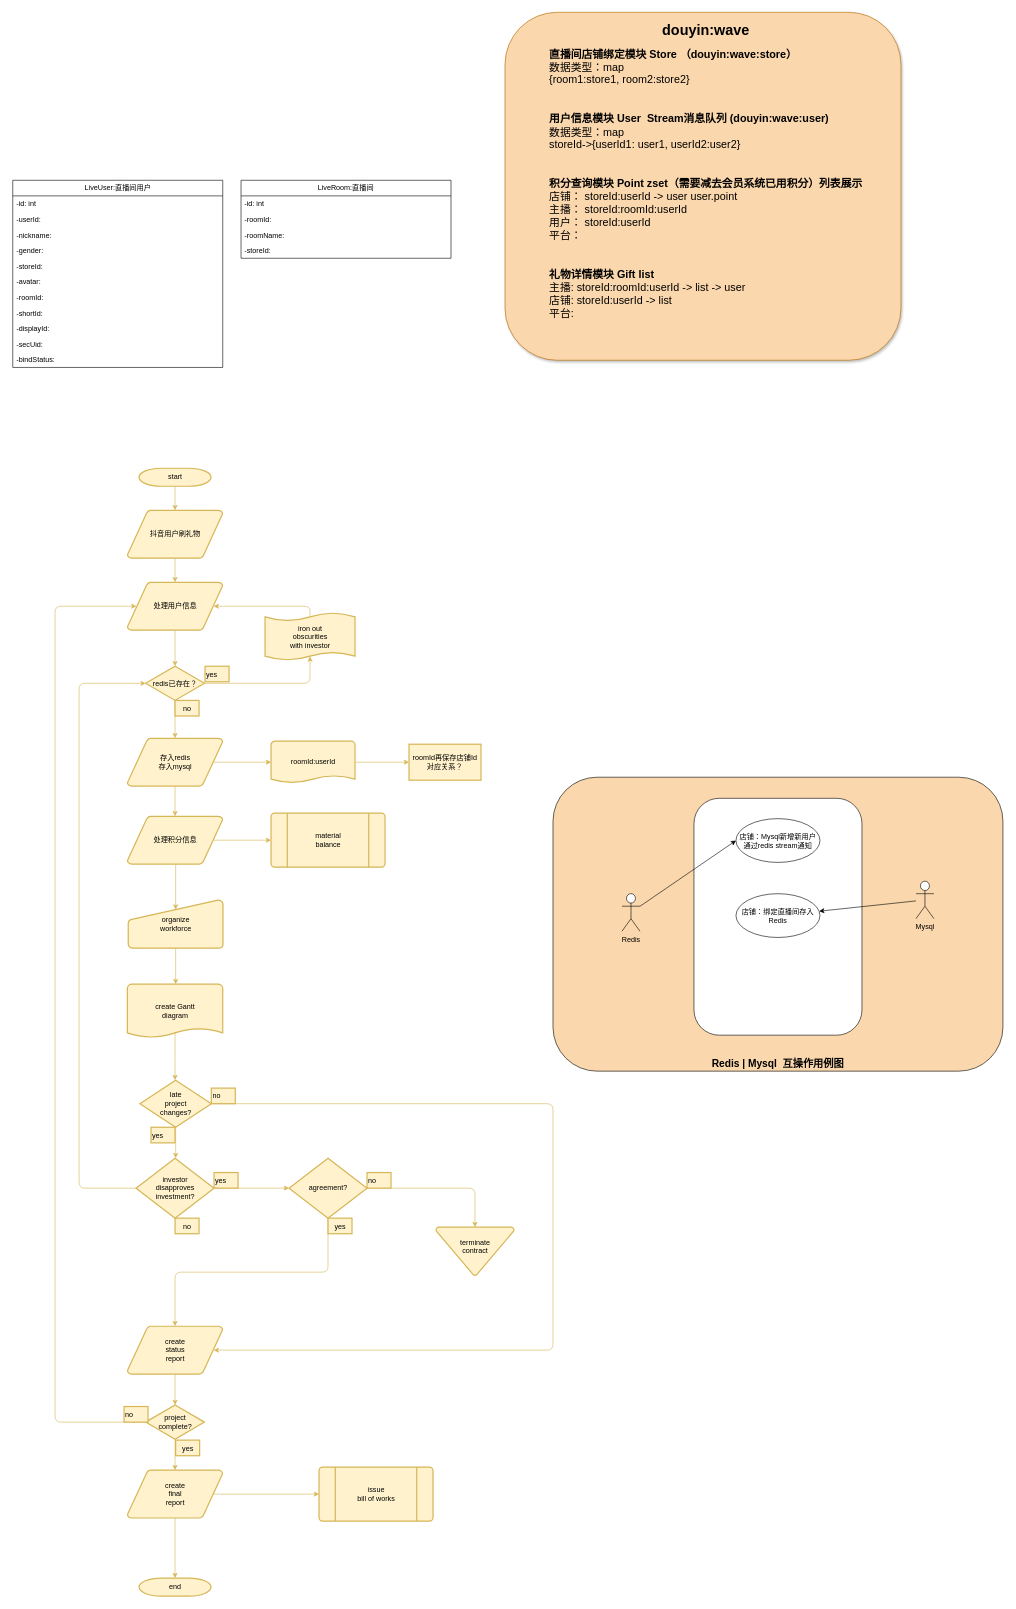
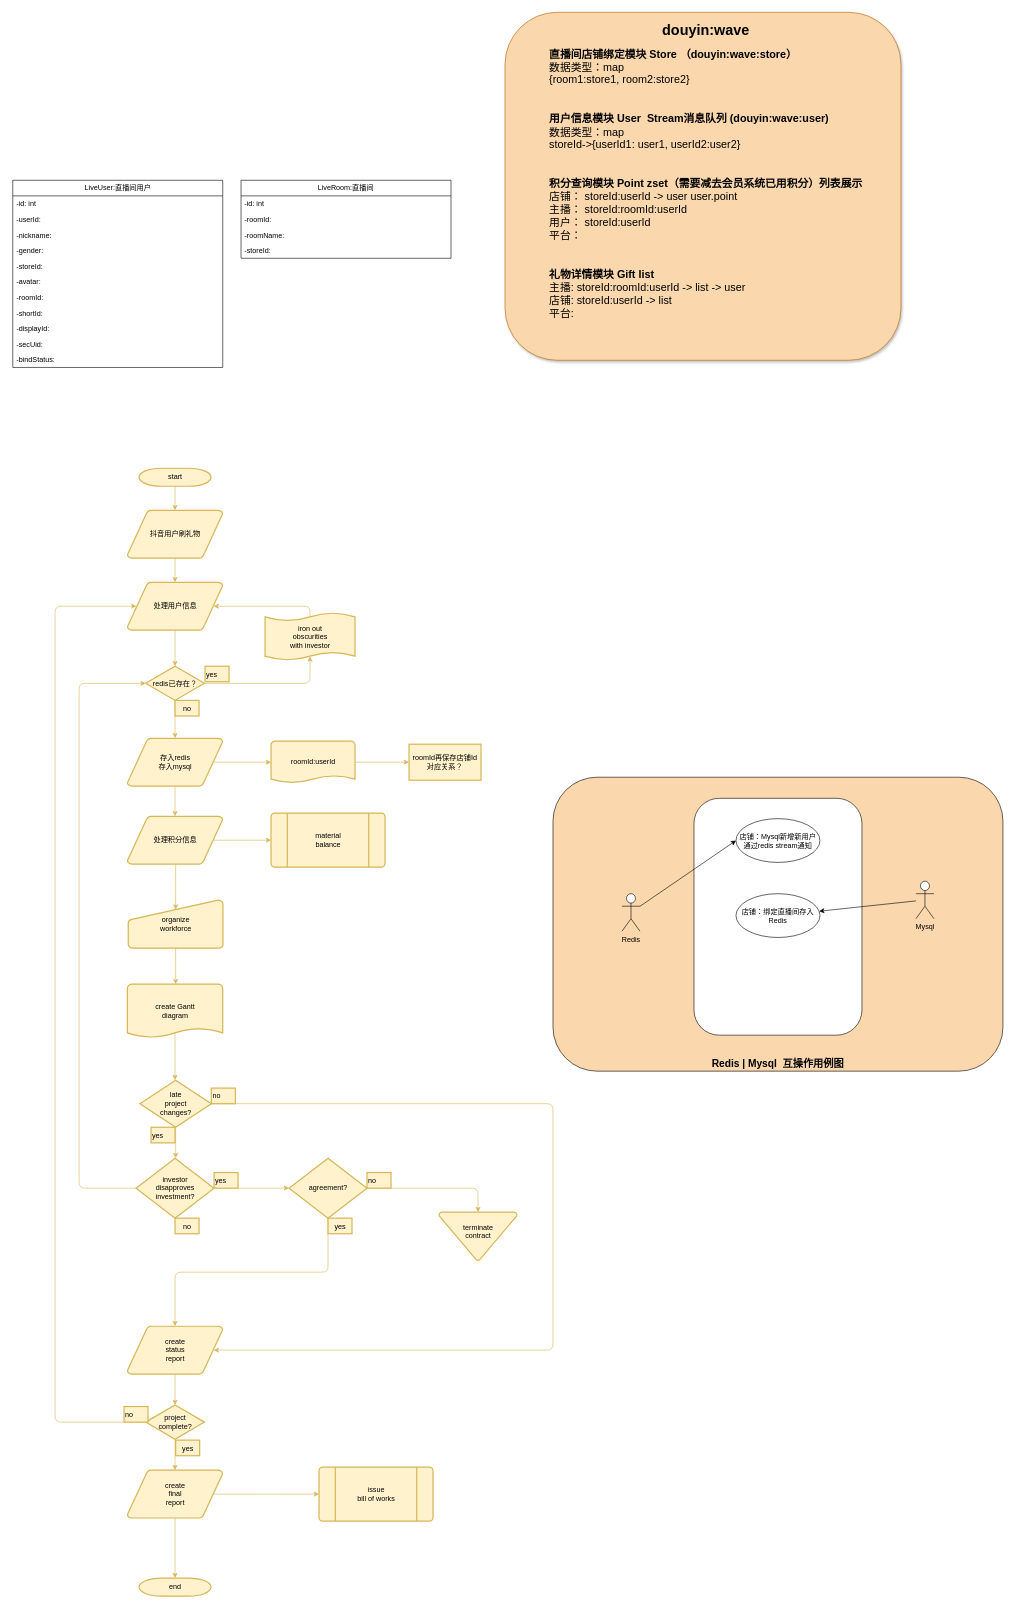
node "terminate contract": moved (475, 1251) -> (478, 1236)
